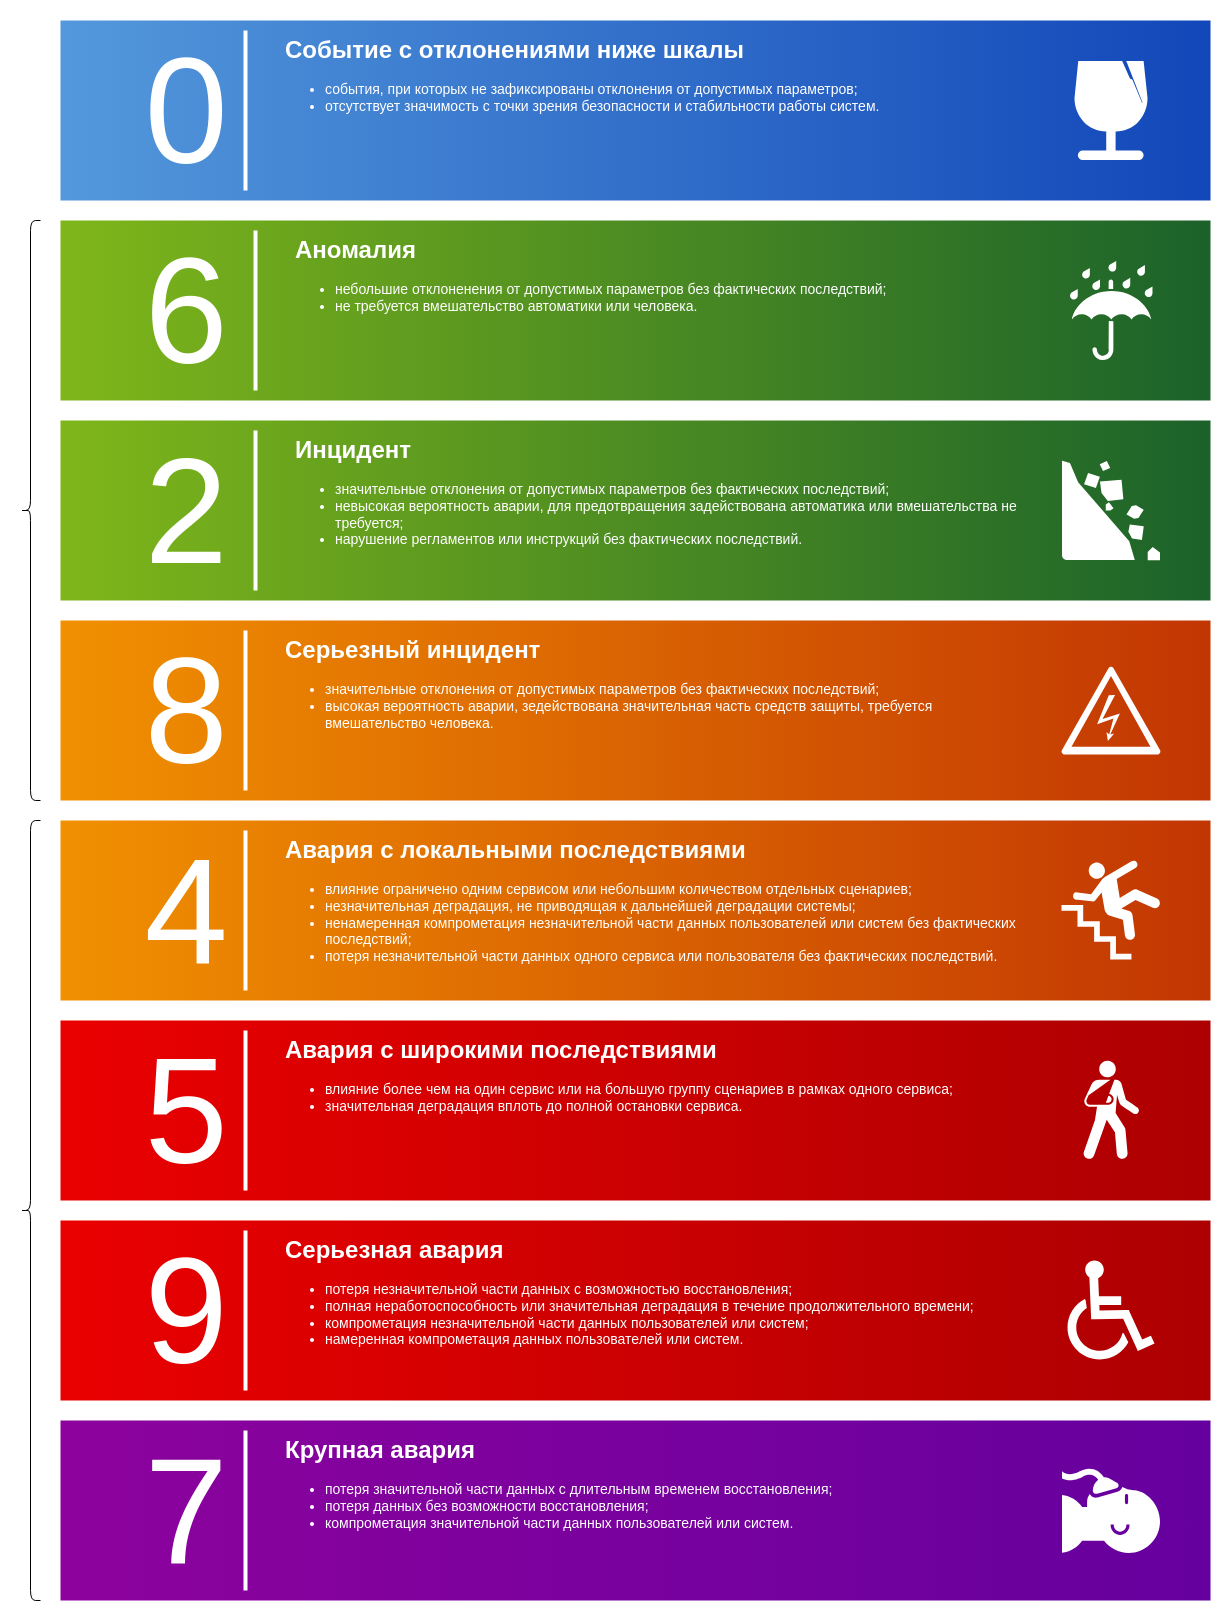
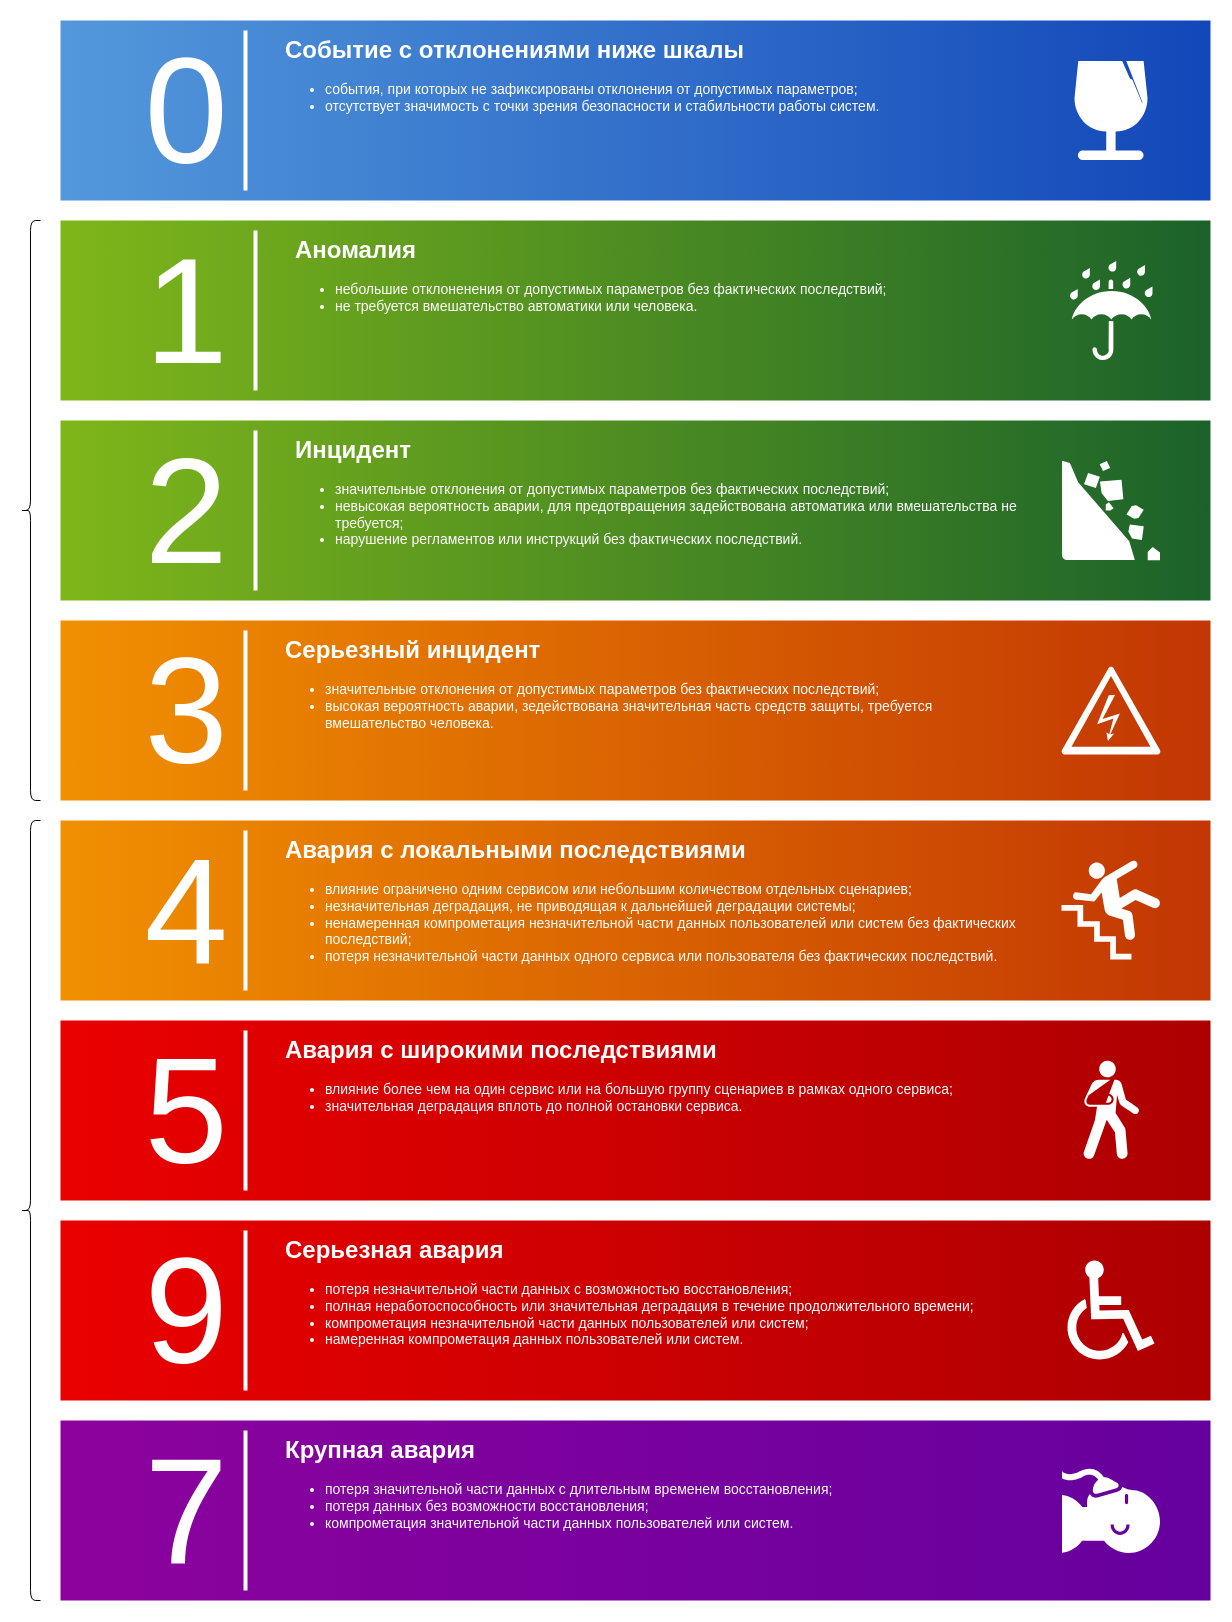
node "6": label "6" -> "1"
node "8": label "8" -> "3"
